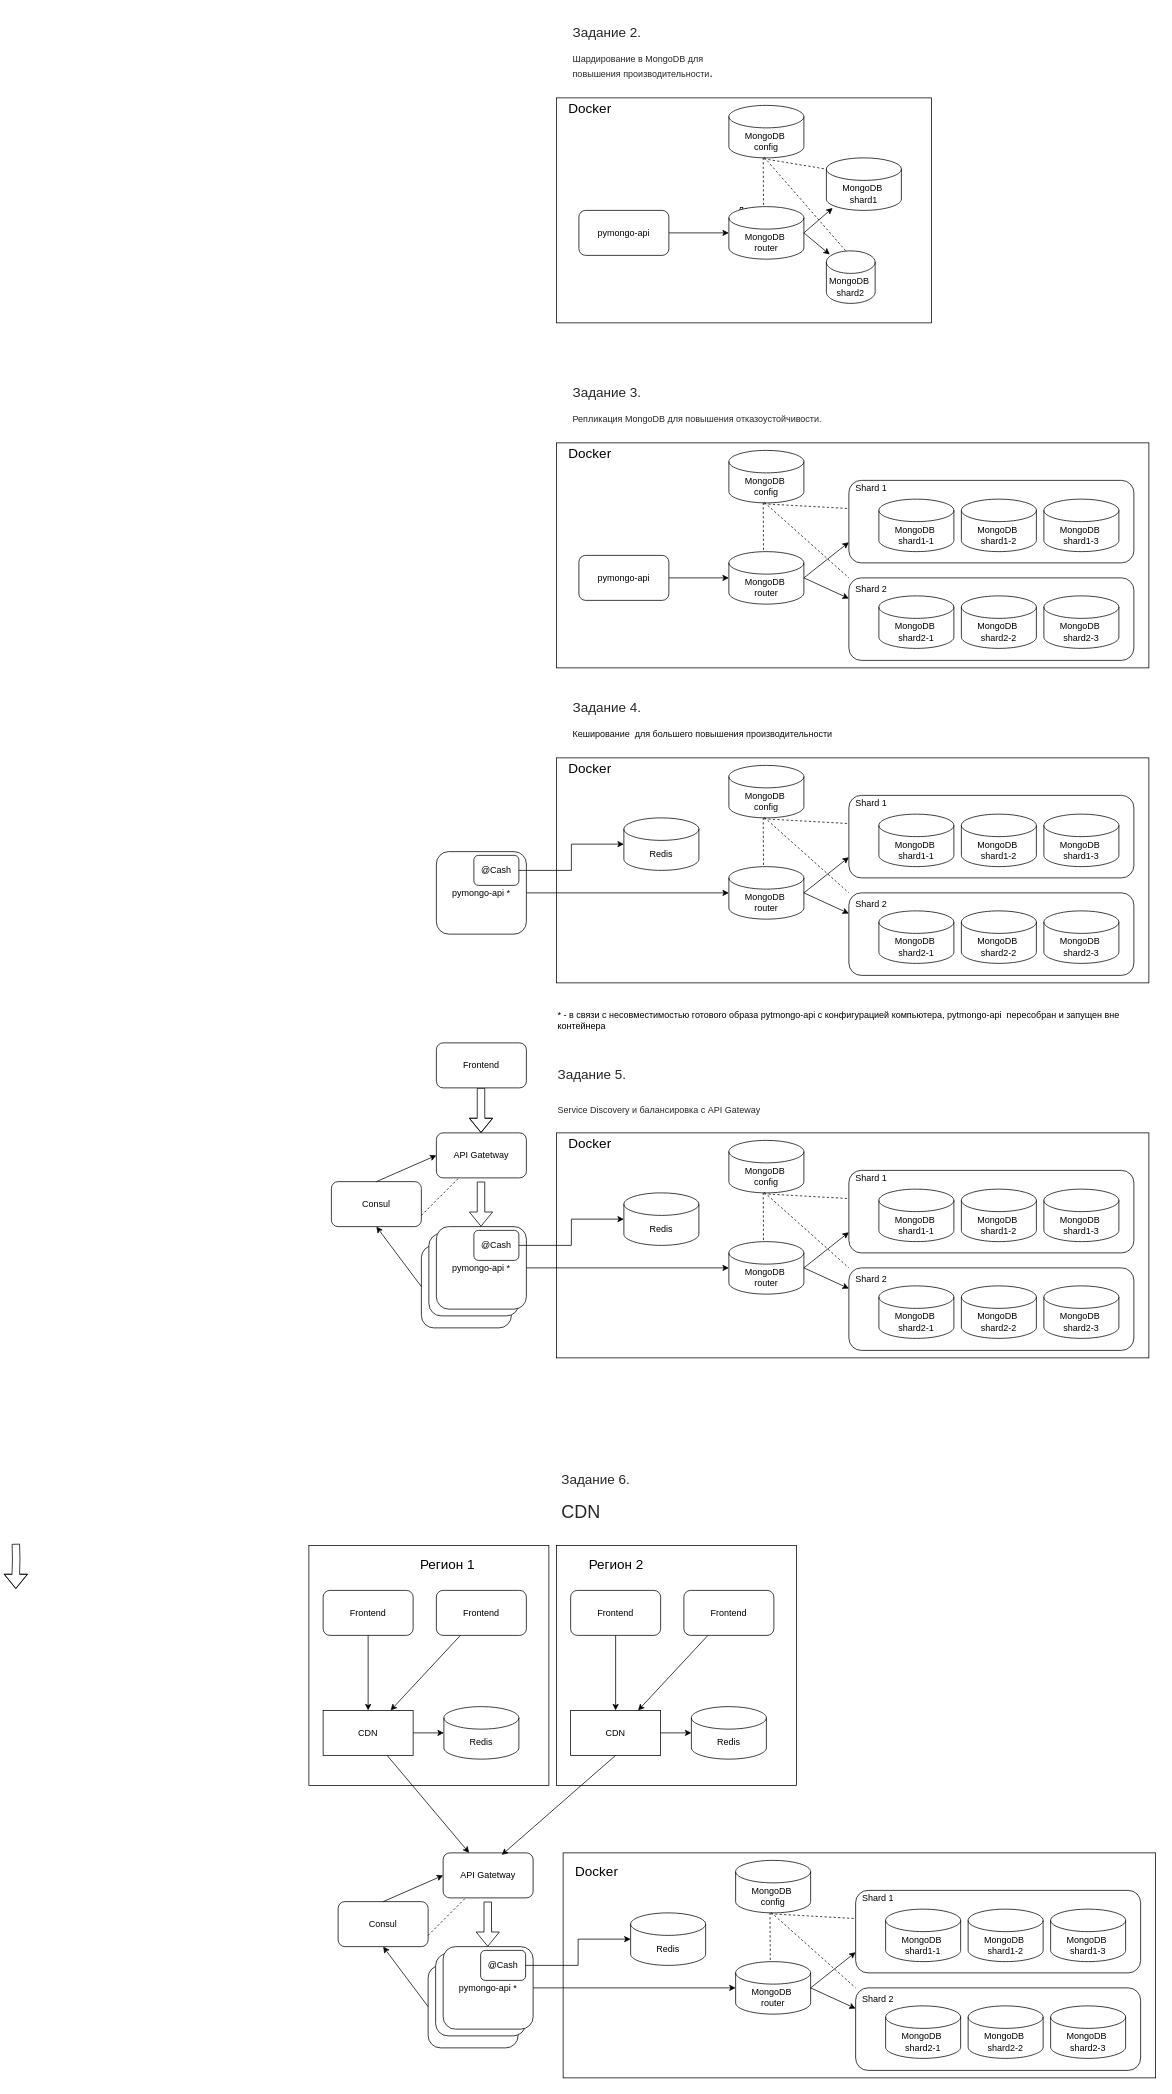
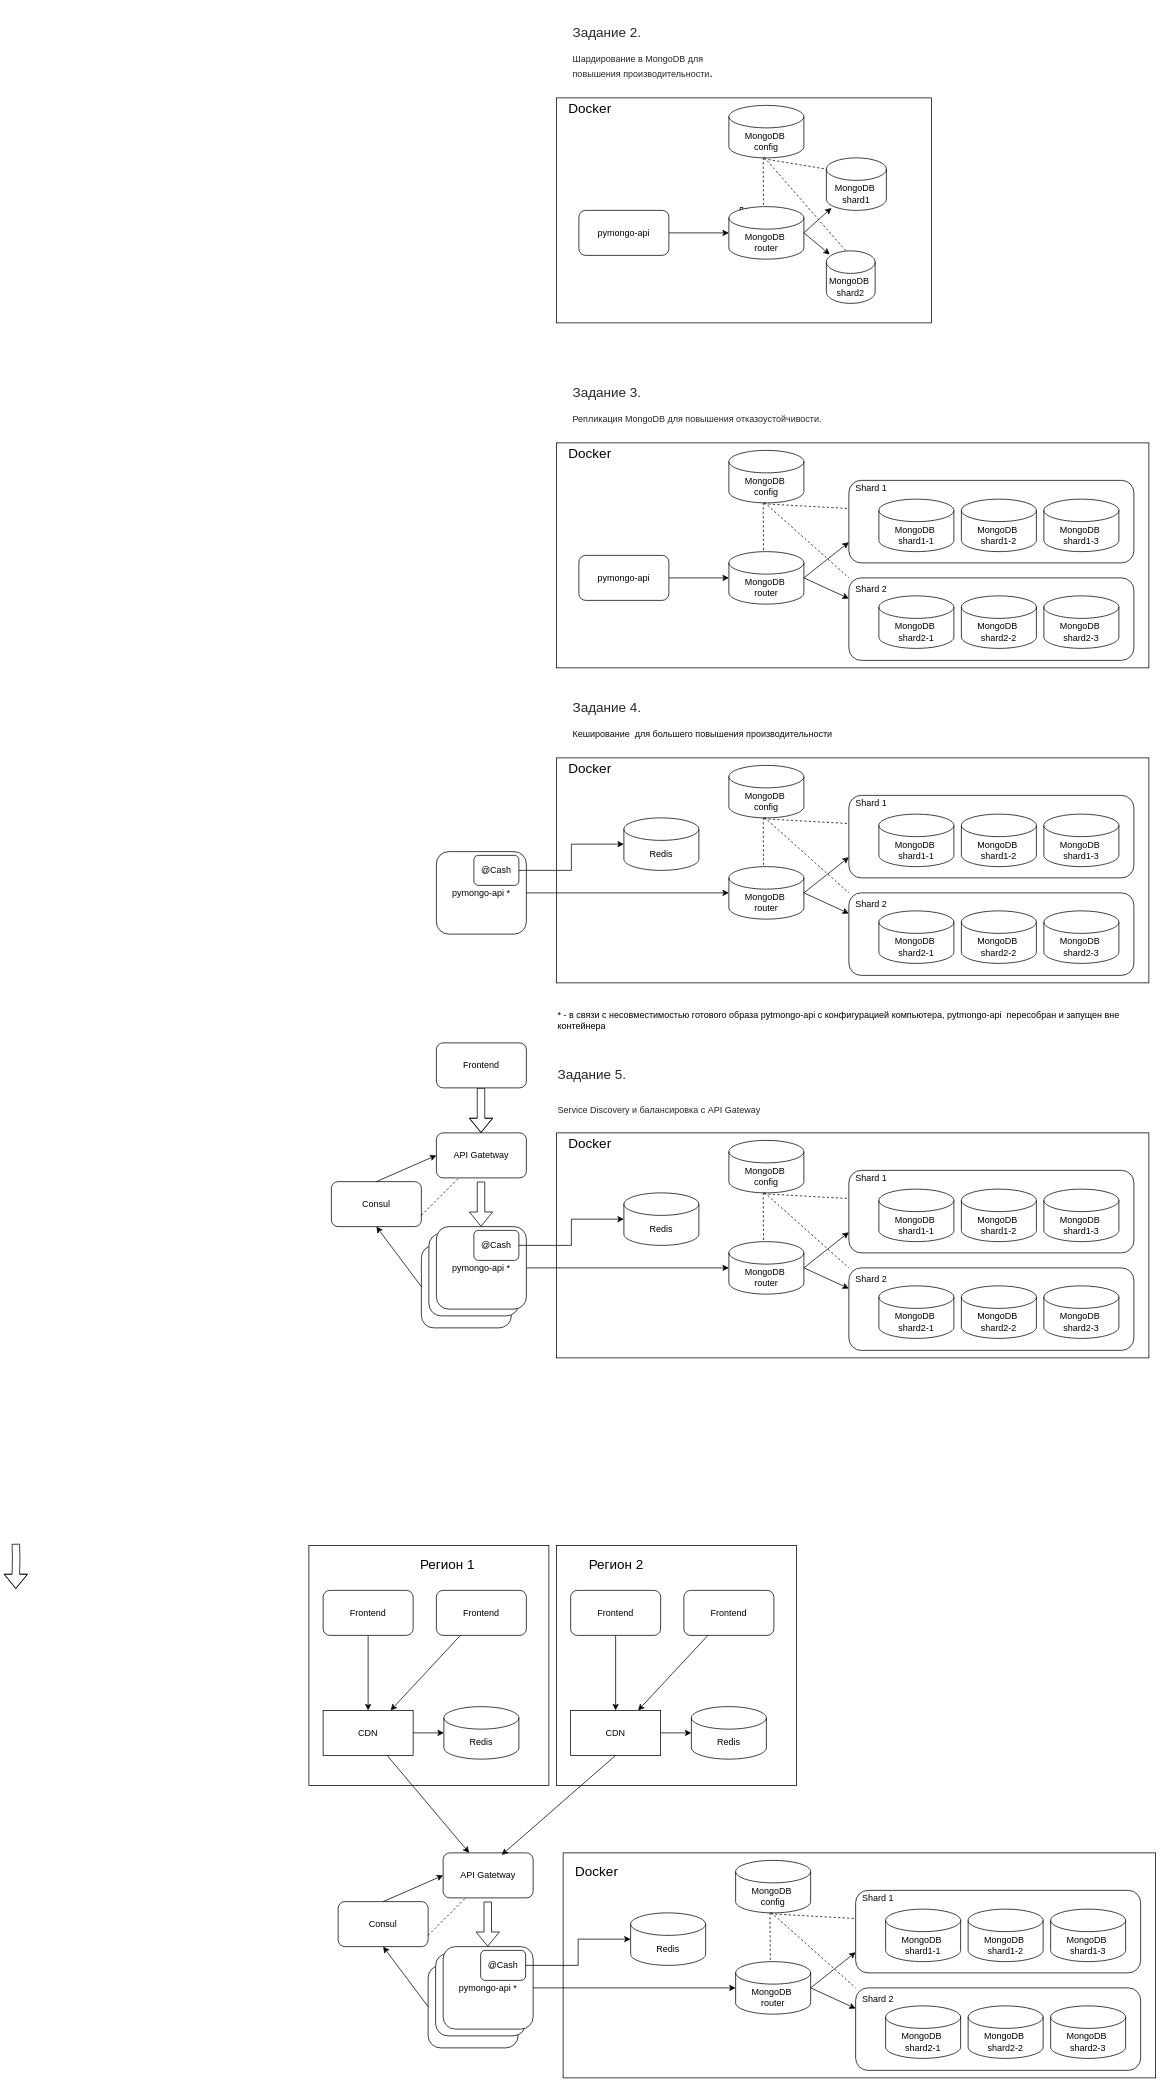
node "MongoDB shard1": size 75x53 -> 60x53
node "Задание 6.CDN": removed
